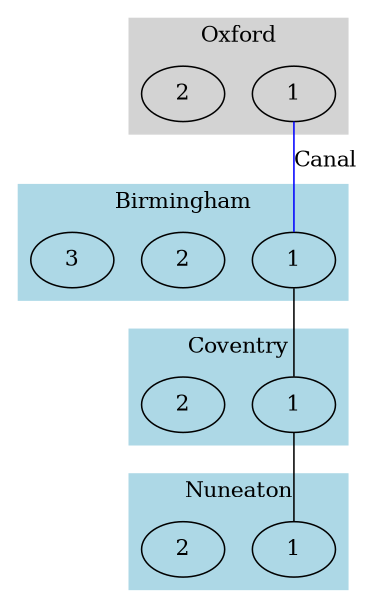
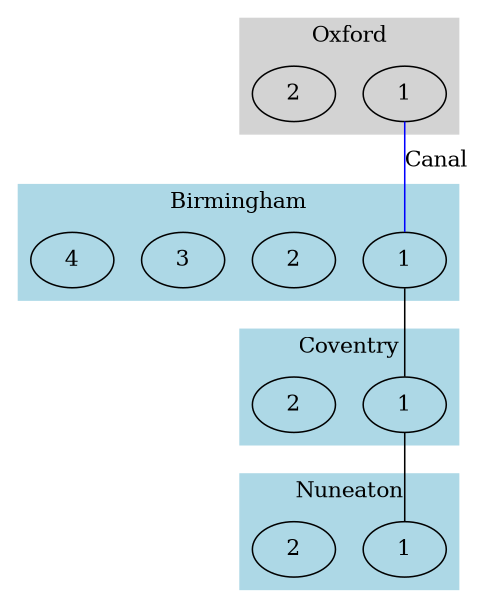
node "4": added
